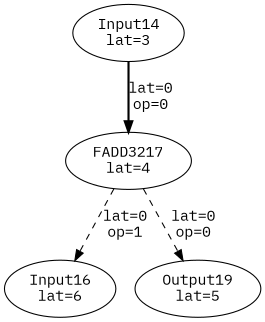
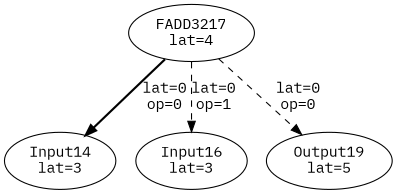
edge "Input14 lat=3" -> "FADD3217 lat=4": reversed
node "Input16 lat=6": label "Input16 lat=6" -> "Input16 lat=3"
